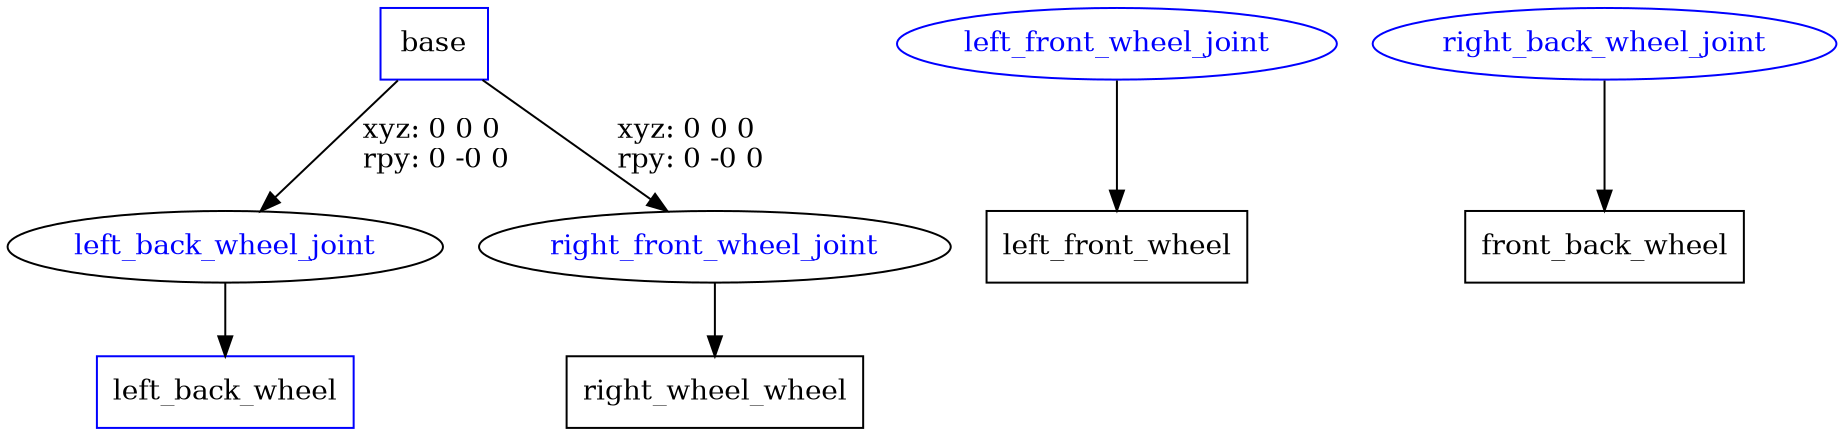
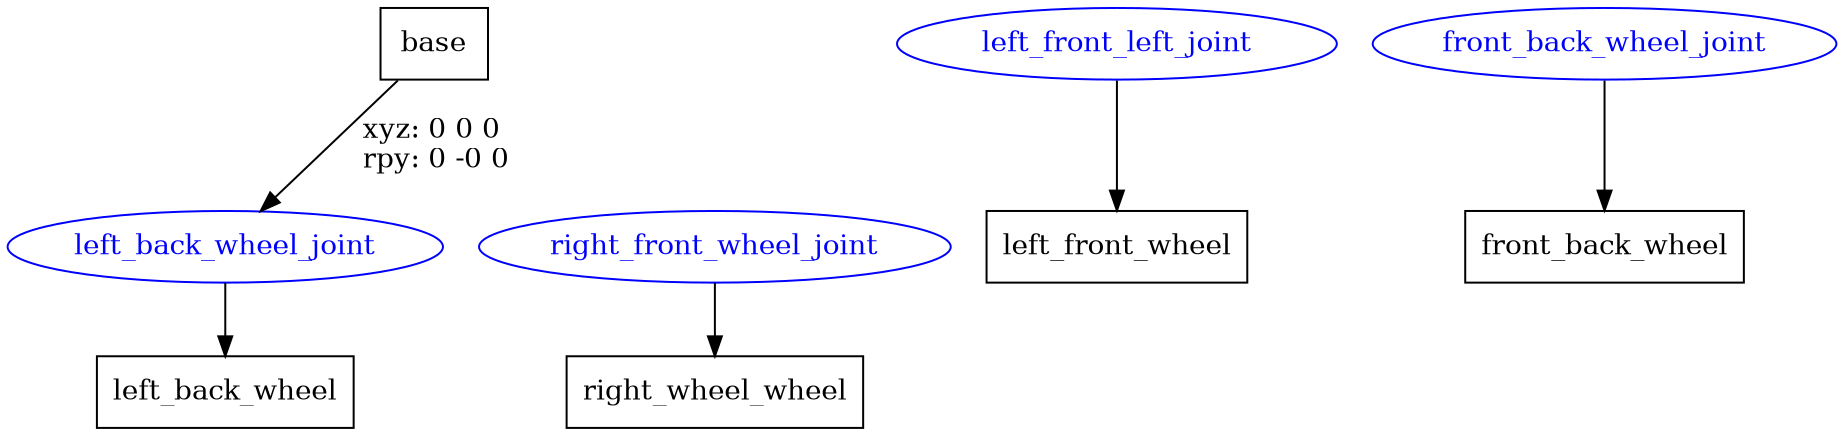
node "base": color blue -> black
node "left_front_wheel_joint": label "left_front_wheel_joint" -> "left_front_left_joint"
node "right_back_wheel_joint": label "right_back_wheel_joint" -> "front_back_wheel_joint"
edge "base" -> "right_front_wheel_joint": removed, label "xyz: 0 0 0 rpy: 0 -0 0"
node "left_back_wheel_joint": color black -> blue
node "right_front_wheel_joint": color black -> blue
node "left_back_wheel": color blue -> black
